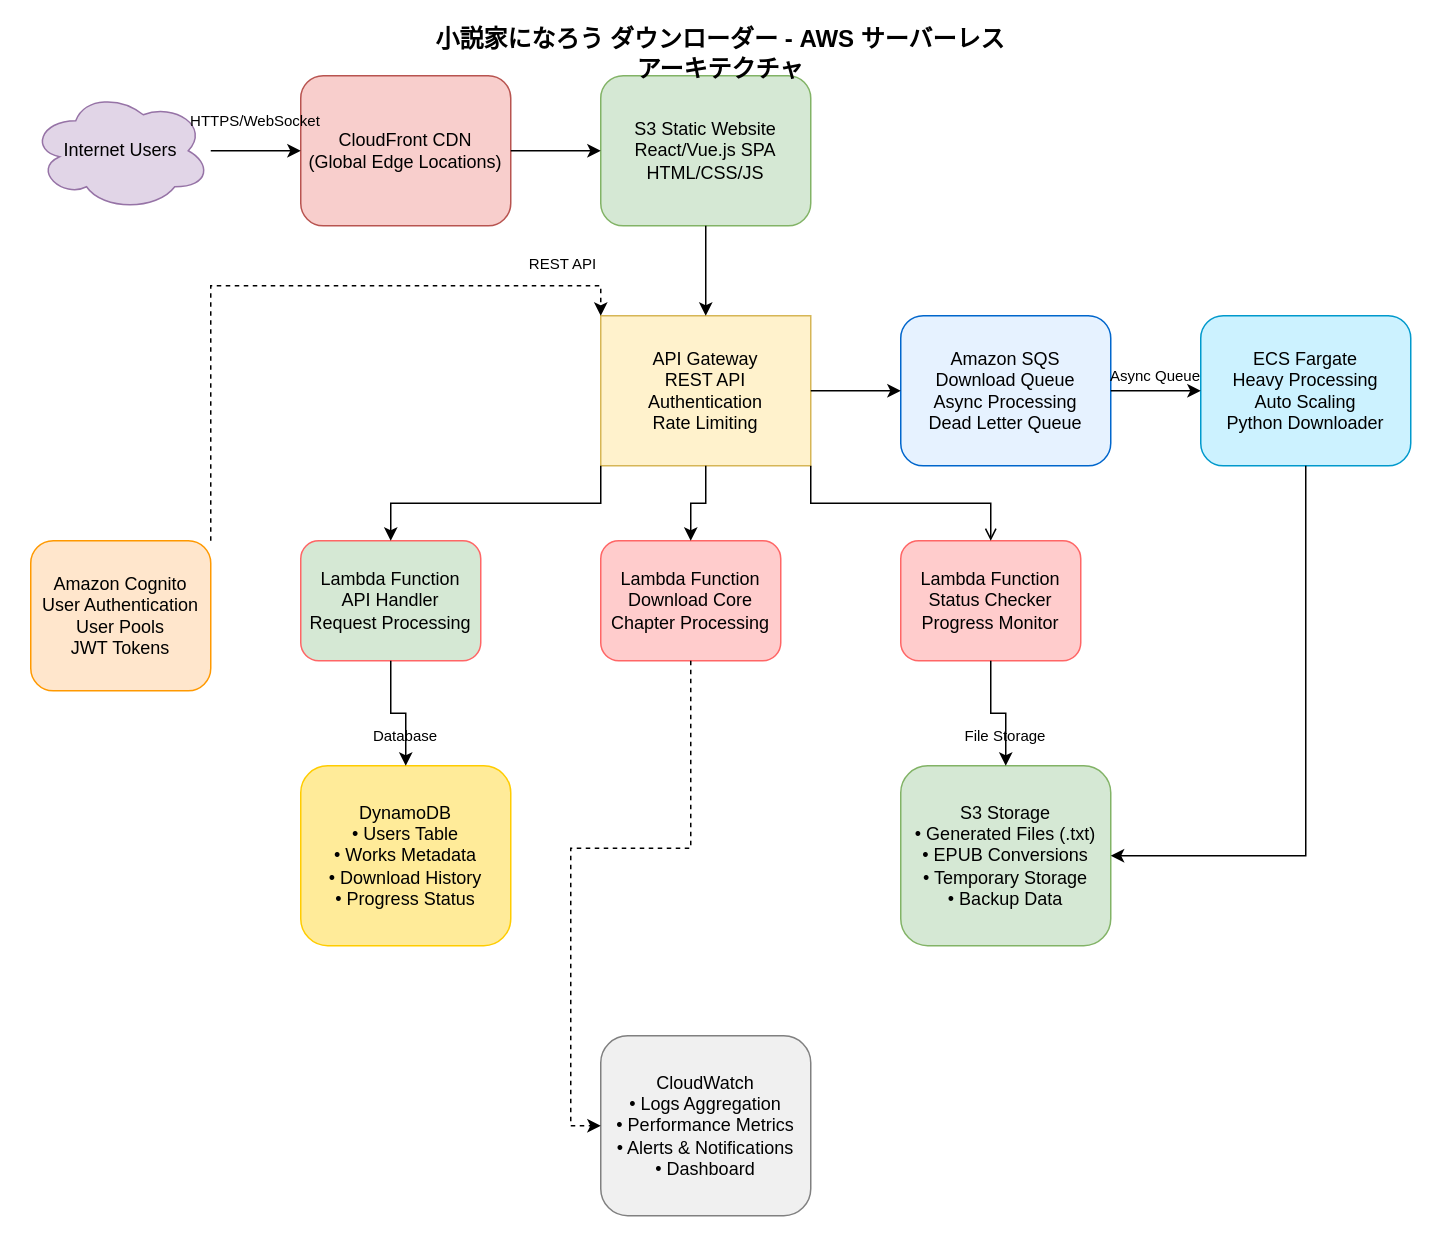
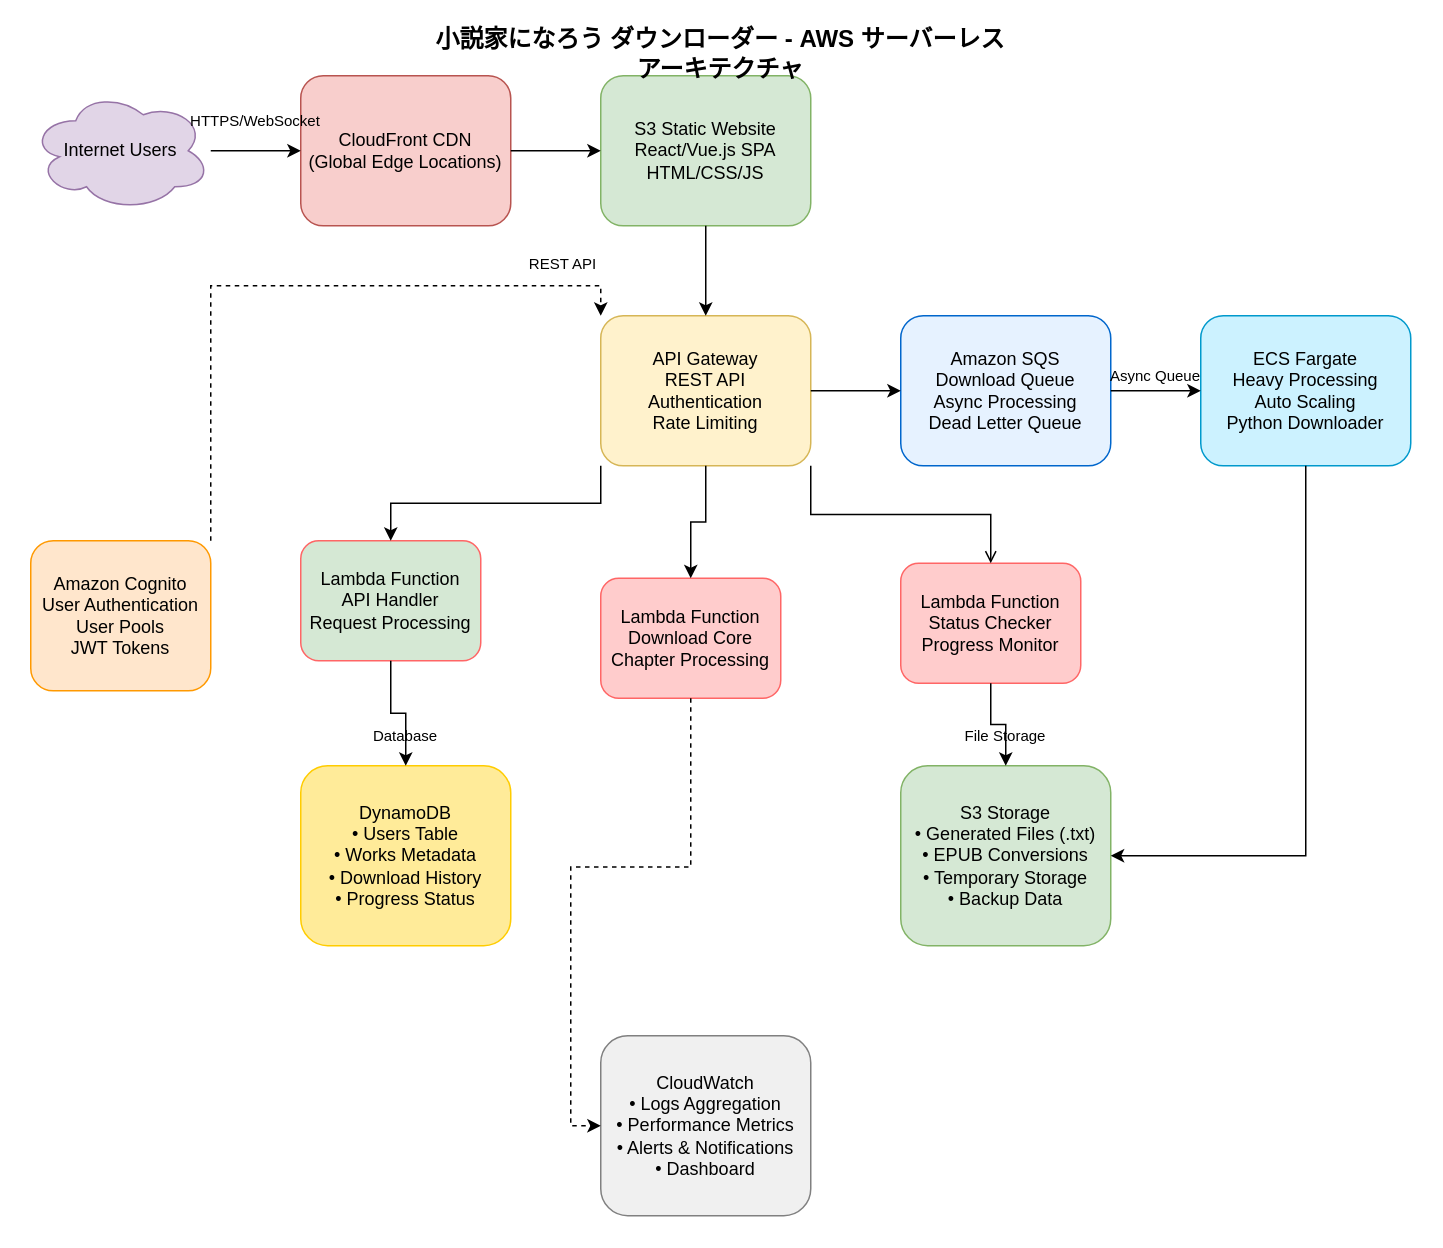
node "API Gateway REST API Authentication Rate Limiting": shape rectangle -> rounded rectangle
node "Lambda Function Download Core Chapter Processing": moved (691, 601) -> (691, 638)
node "Lambda Function Status Checker Progress Monitor": moved (991, 601) -> (991, 623)
